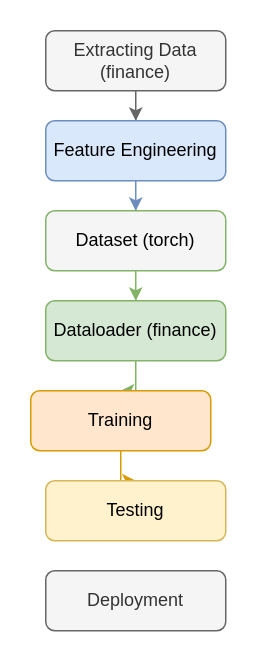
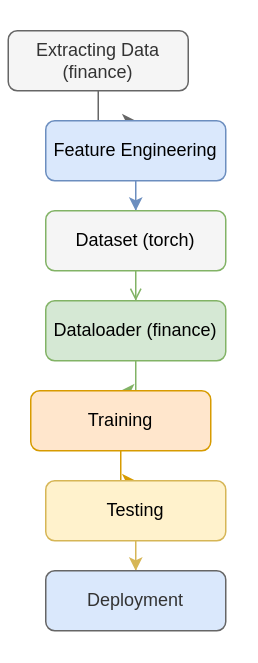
node "Extracting Data (finance)": moved (136, 61) -> (98, 61)
edge "Dataset (torch)" -> "Dataloader (finance)": arrowhead classic -> open
edge "Testing" -> "Deployment": added
node "Deployment": fillcolor #f5f5f5 -> #dae8fc
